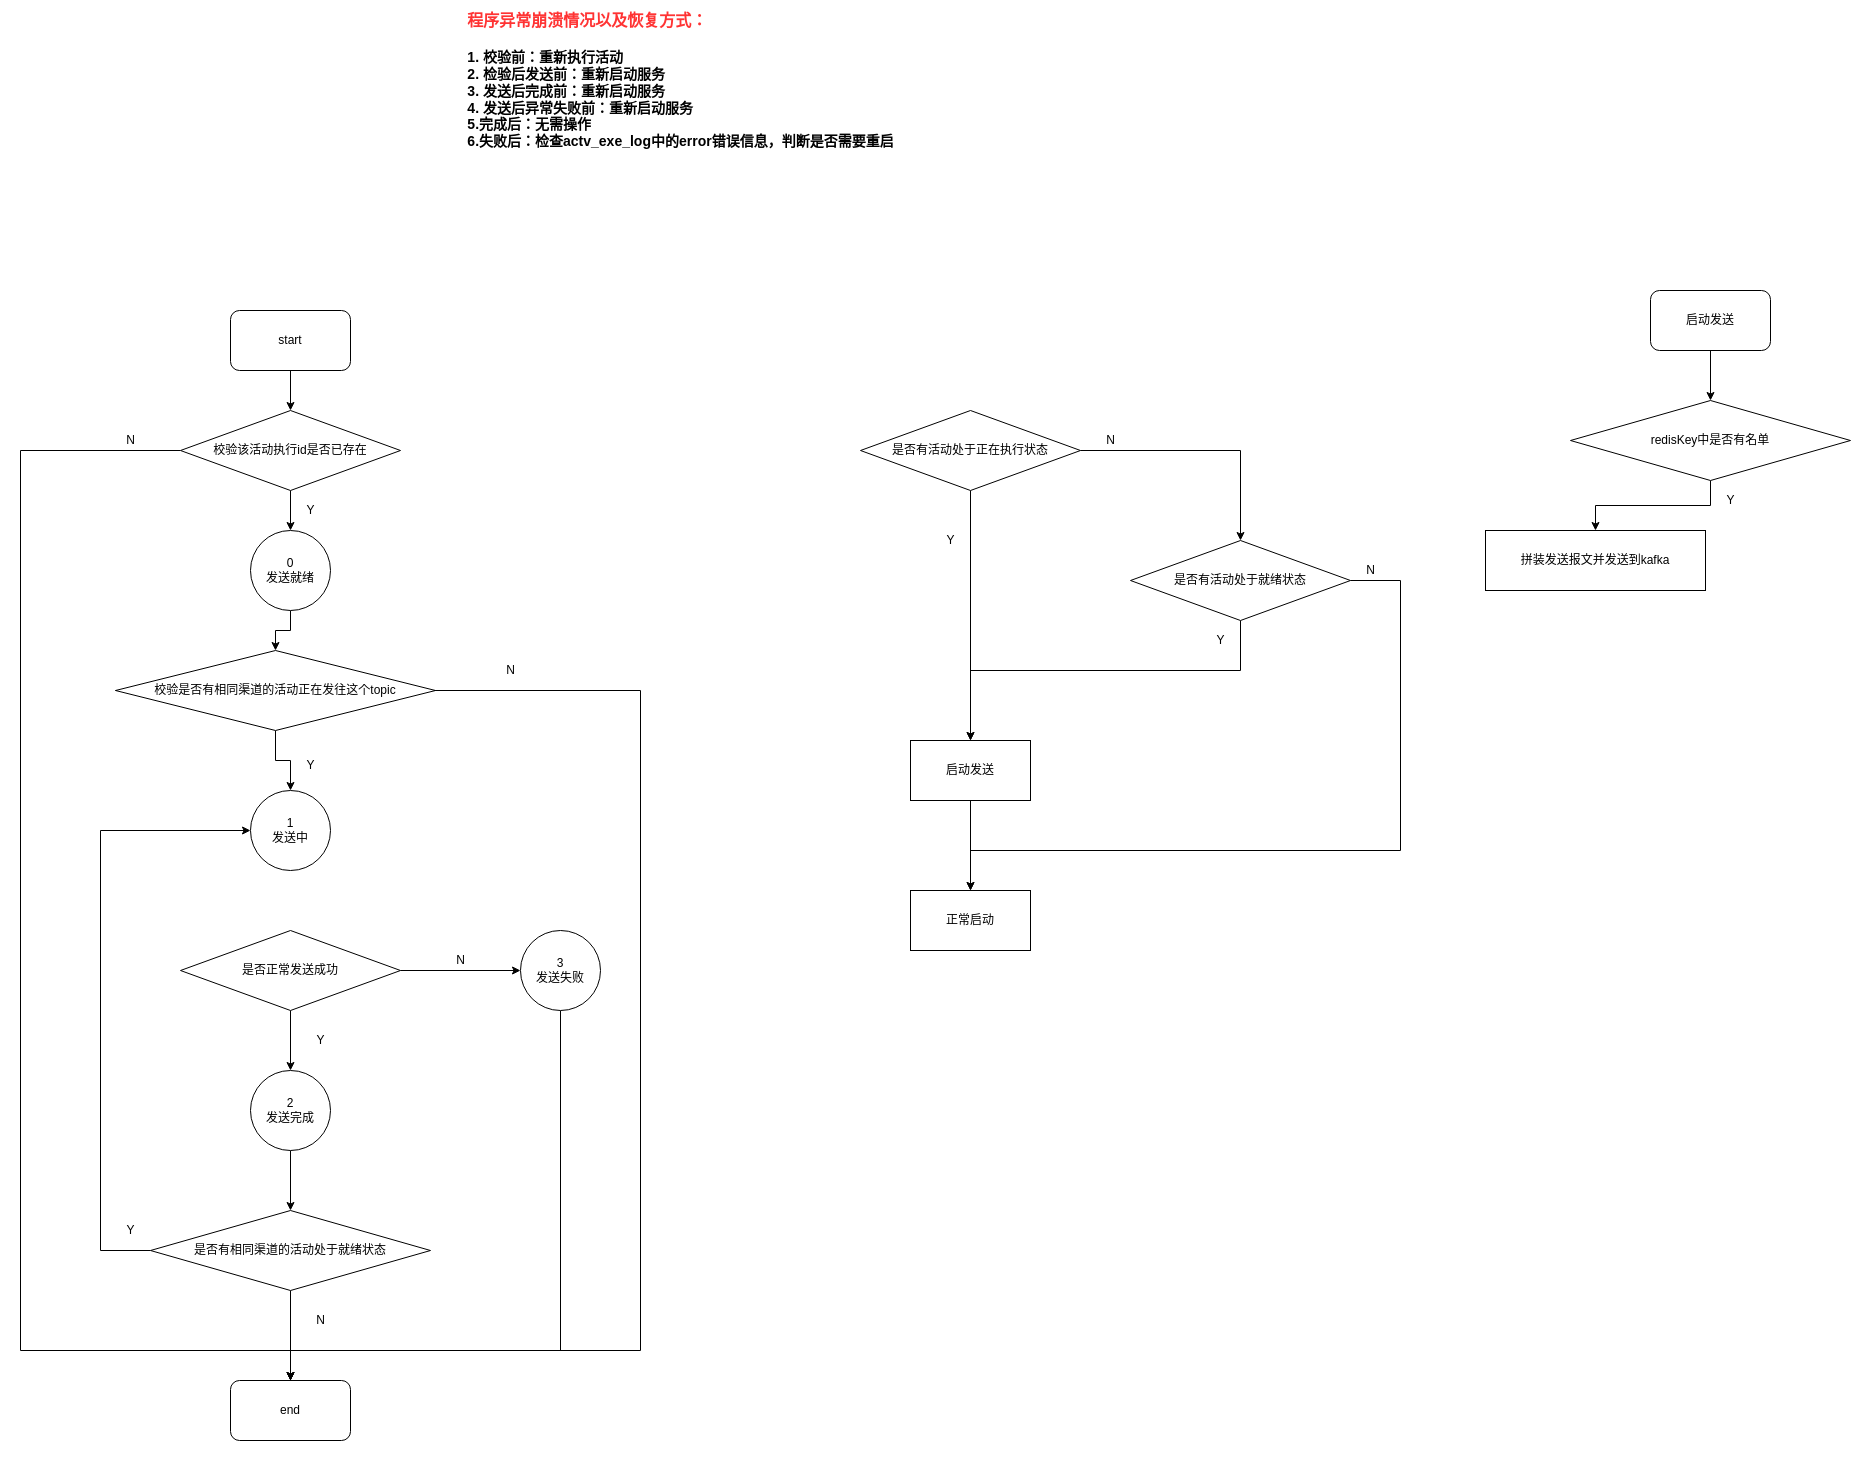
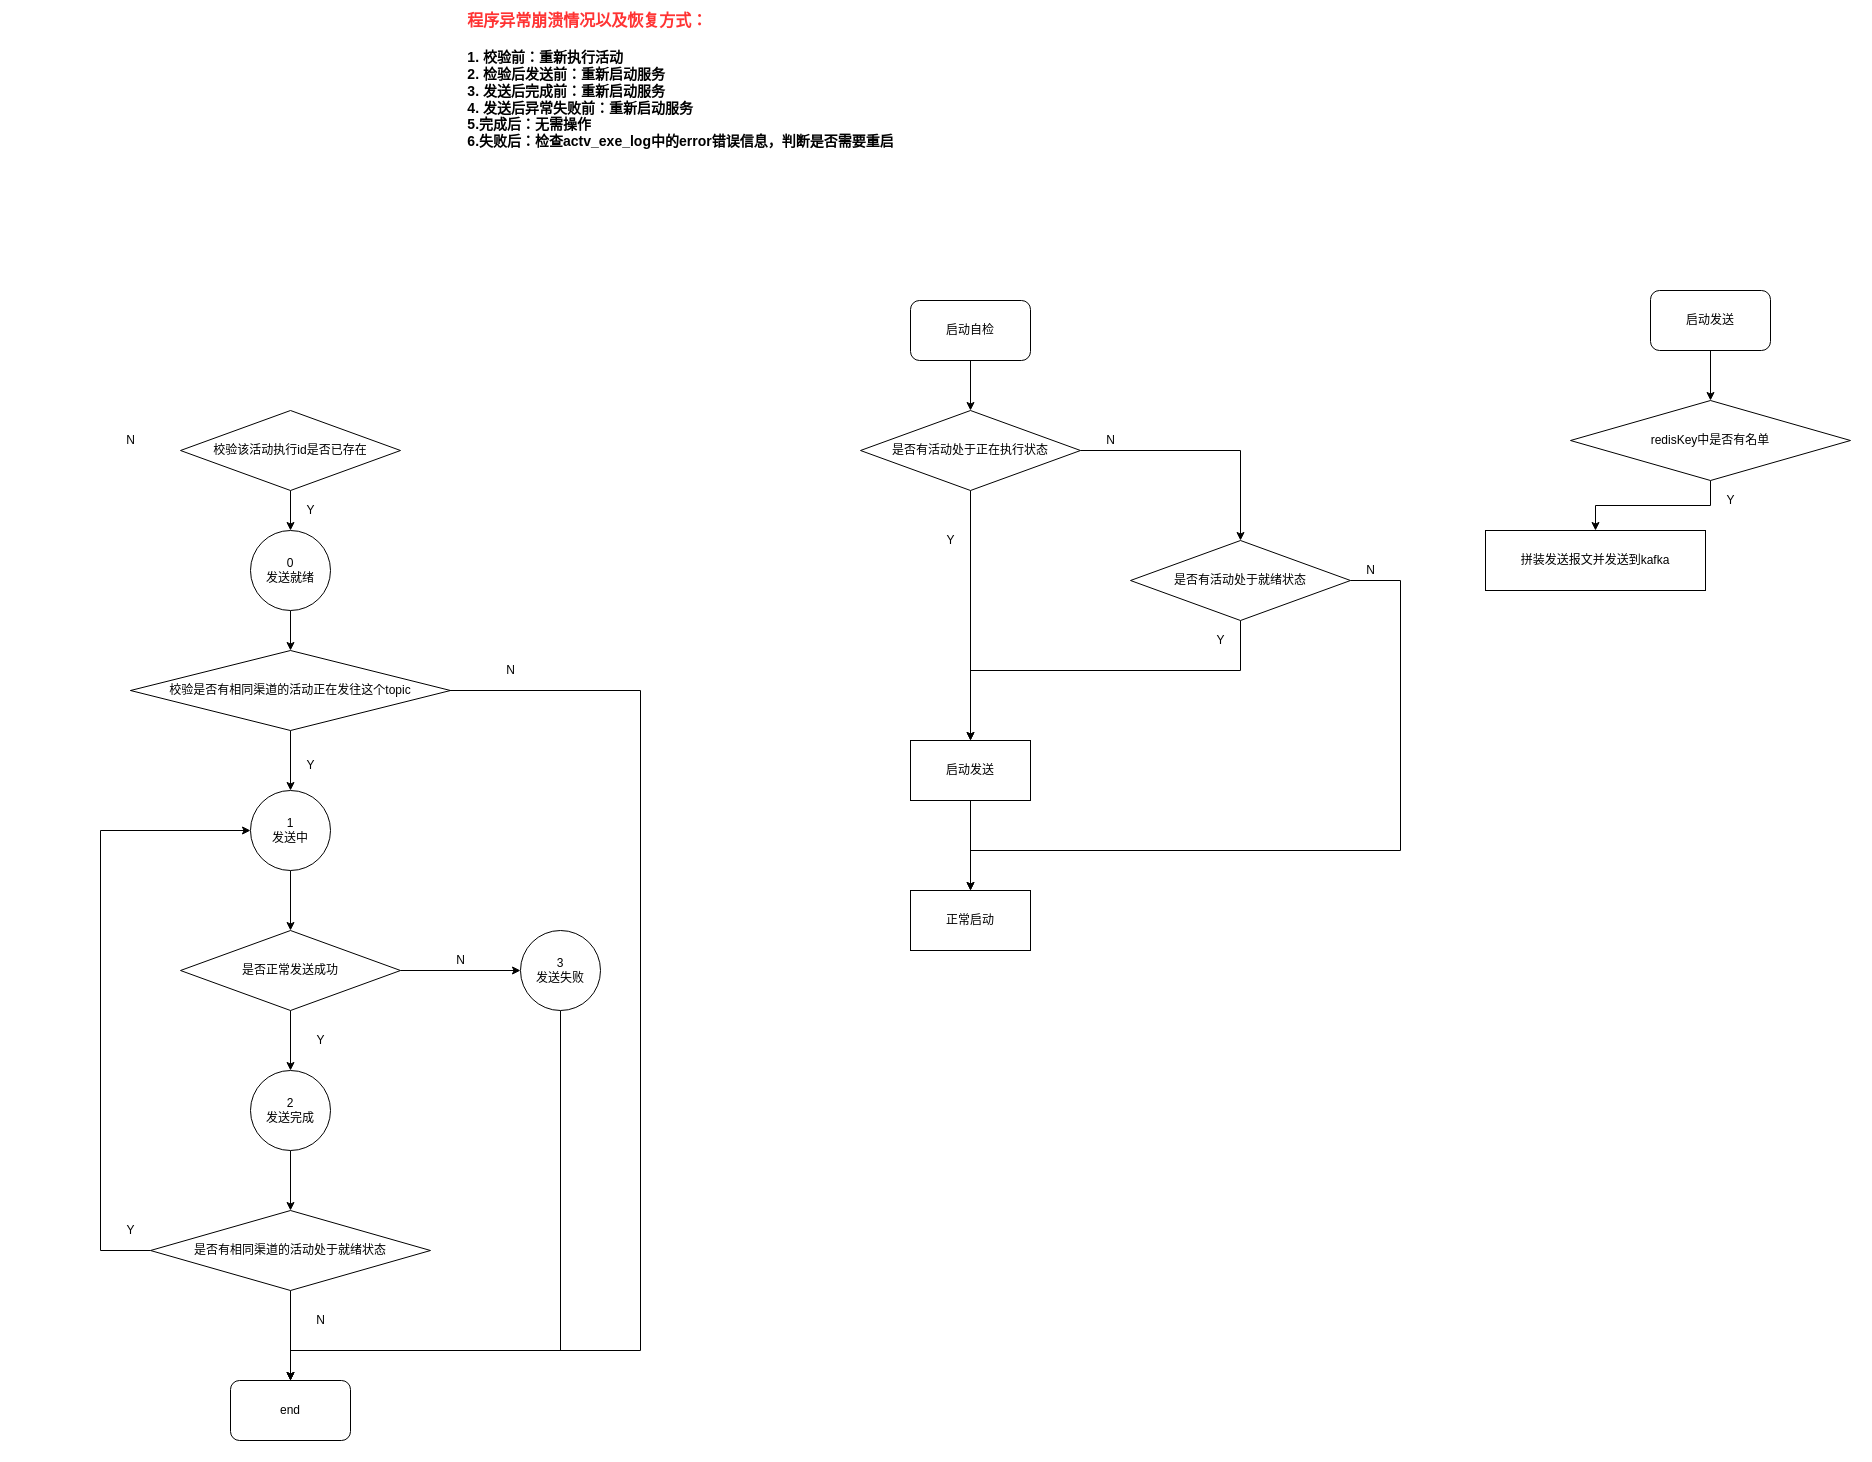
node "启动自检": added
node "start": removed
edge "启动自检" -> "是否有活动处于正在执行状态": added
edge "start" -> "校验该活动执行id是否已存在": removed
node "校验是否有相同渠道的活动正在发往这个topic": moved (276, 691) -> (291, 691)
edge "1 发送中" -> "是否正常发送成功": added
edge "校验该活动执行id是否已存在" -> "end": removed
